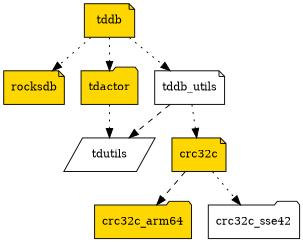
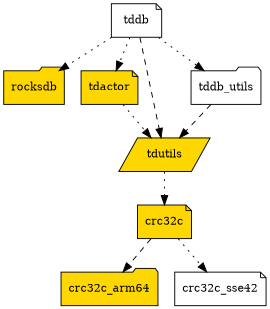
node "tddb": fillcolor gold -> white
edge "tddb" -> "tdutils": added
node "rocksdb": shape note -> folder
node "tdactor": shape folder -> note
node "tddb_utils": shape note -> folder
edge "tddb_utils" -> "crc32c": now "tdutils" -> "crc32c"
node "tdutils": fillcolor white -> gold
node "crc32c_sse42": shape folder -> note
